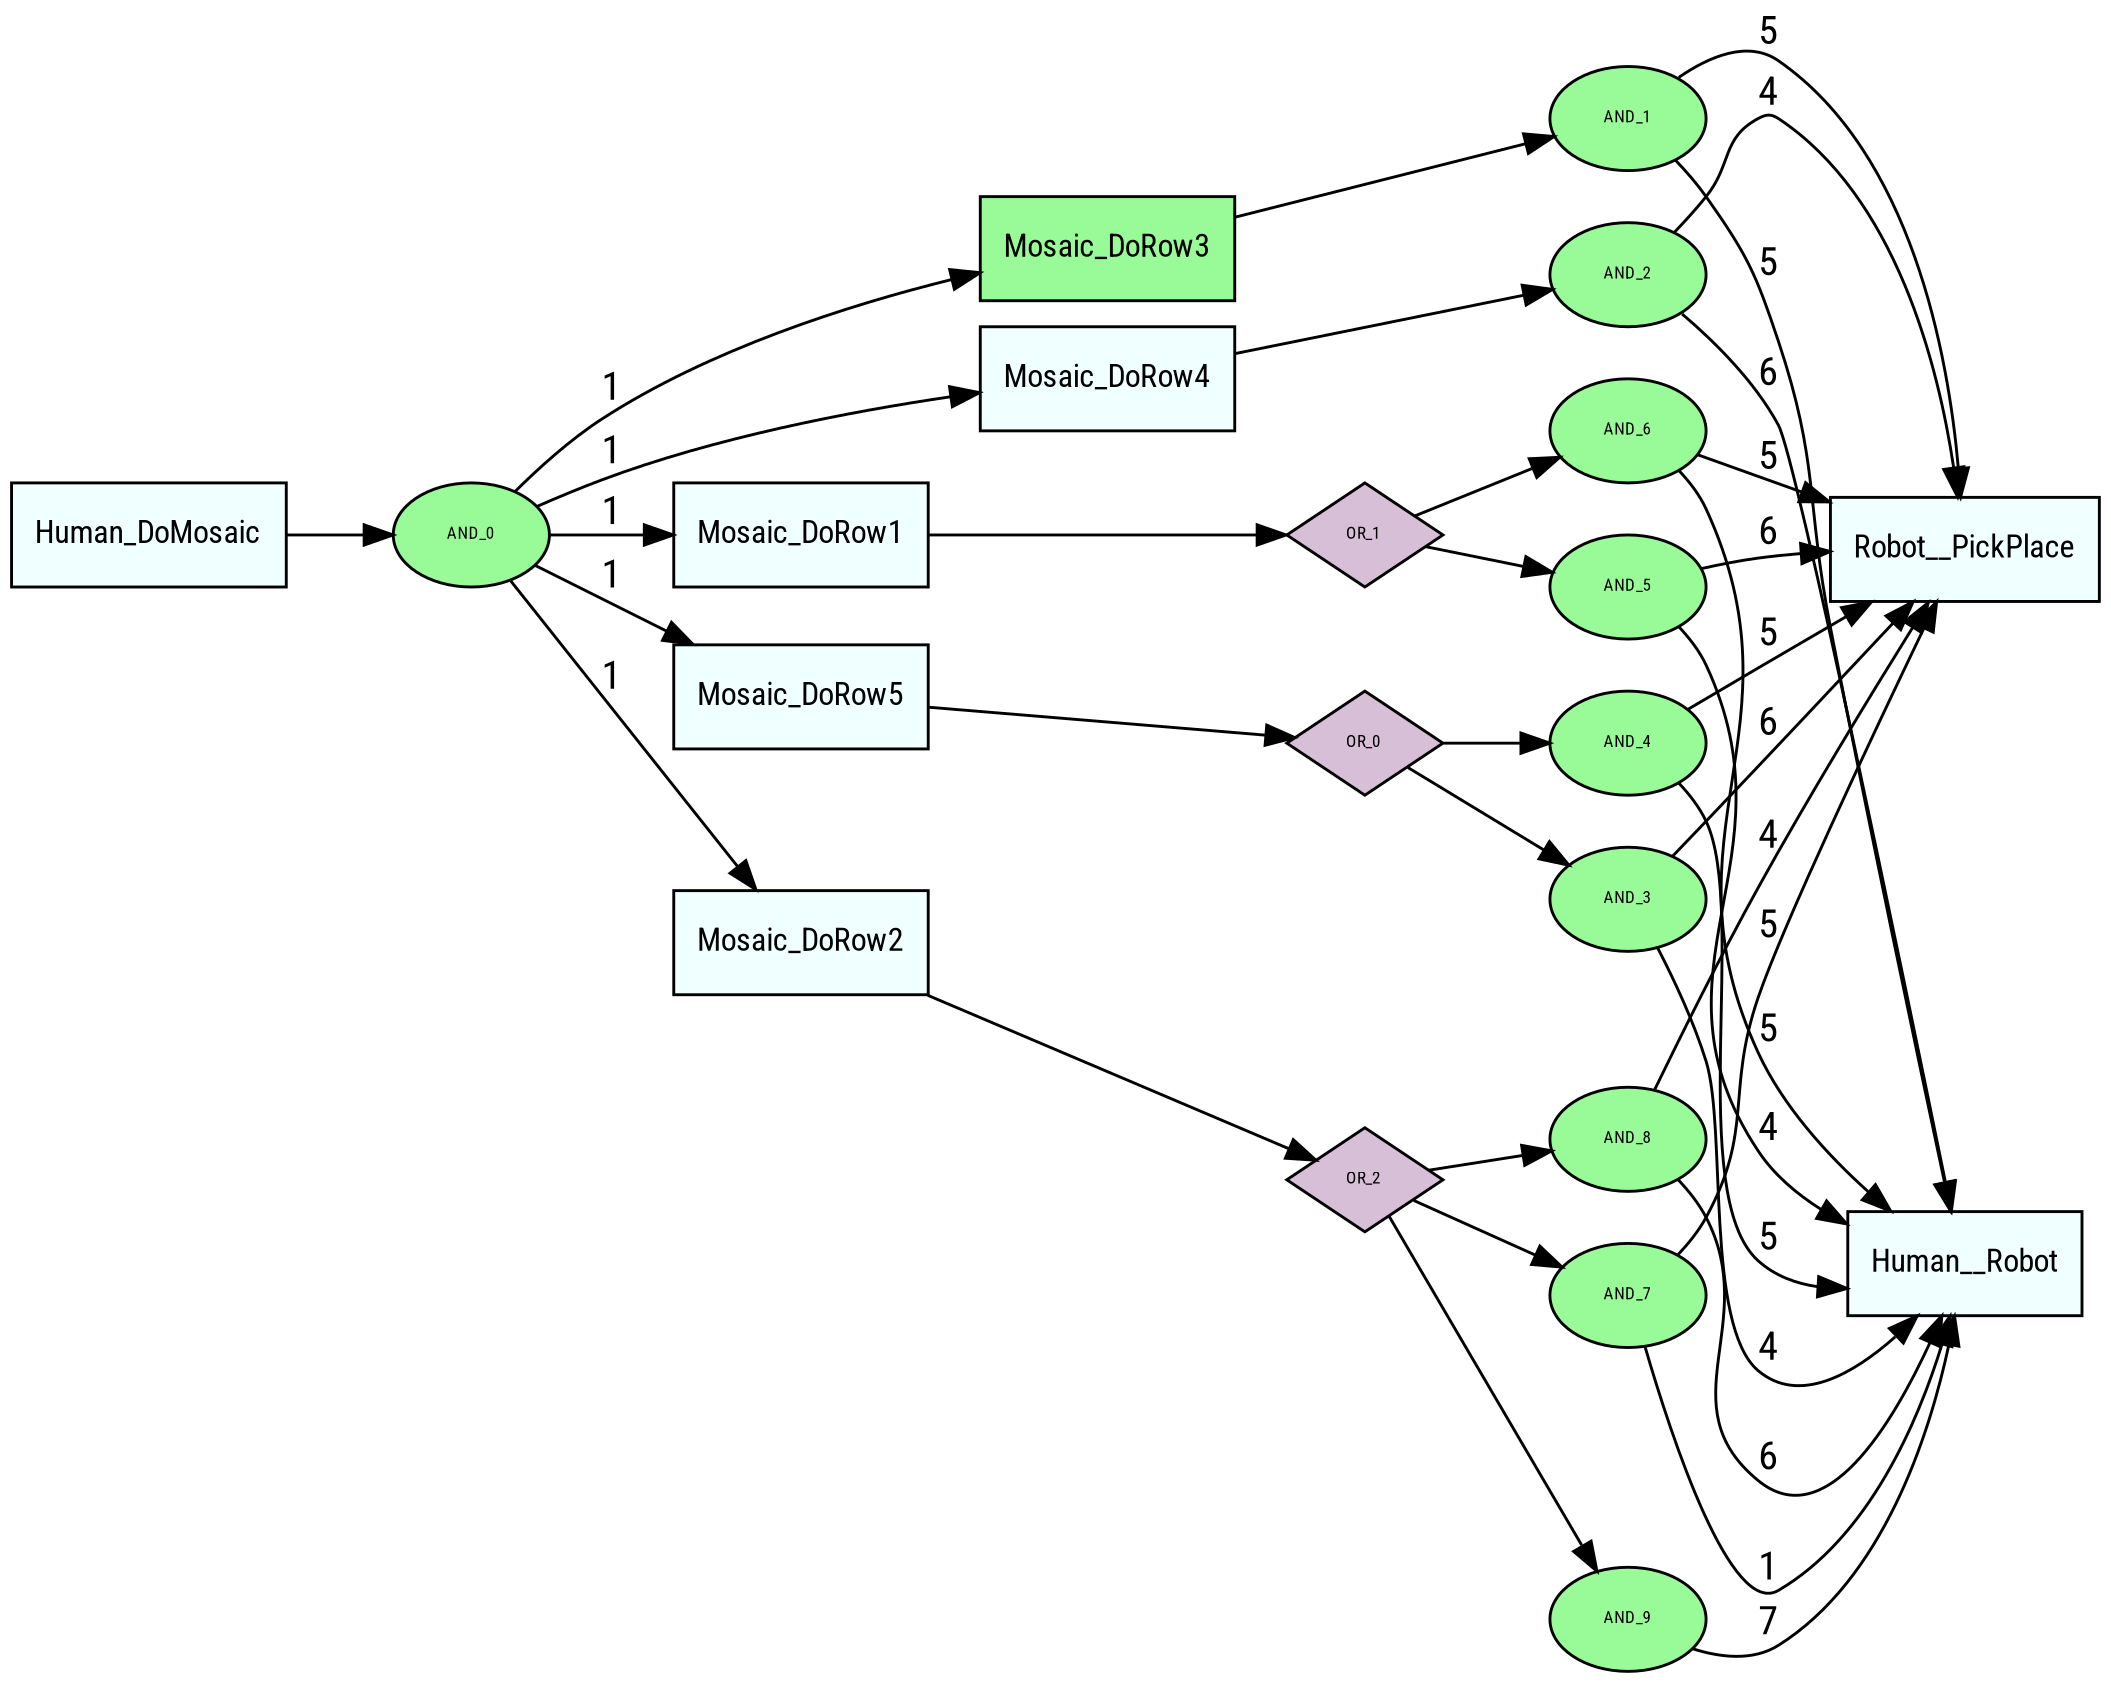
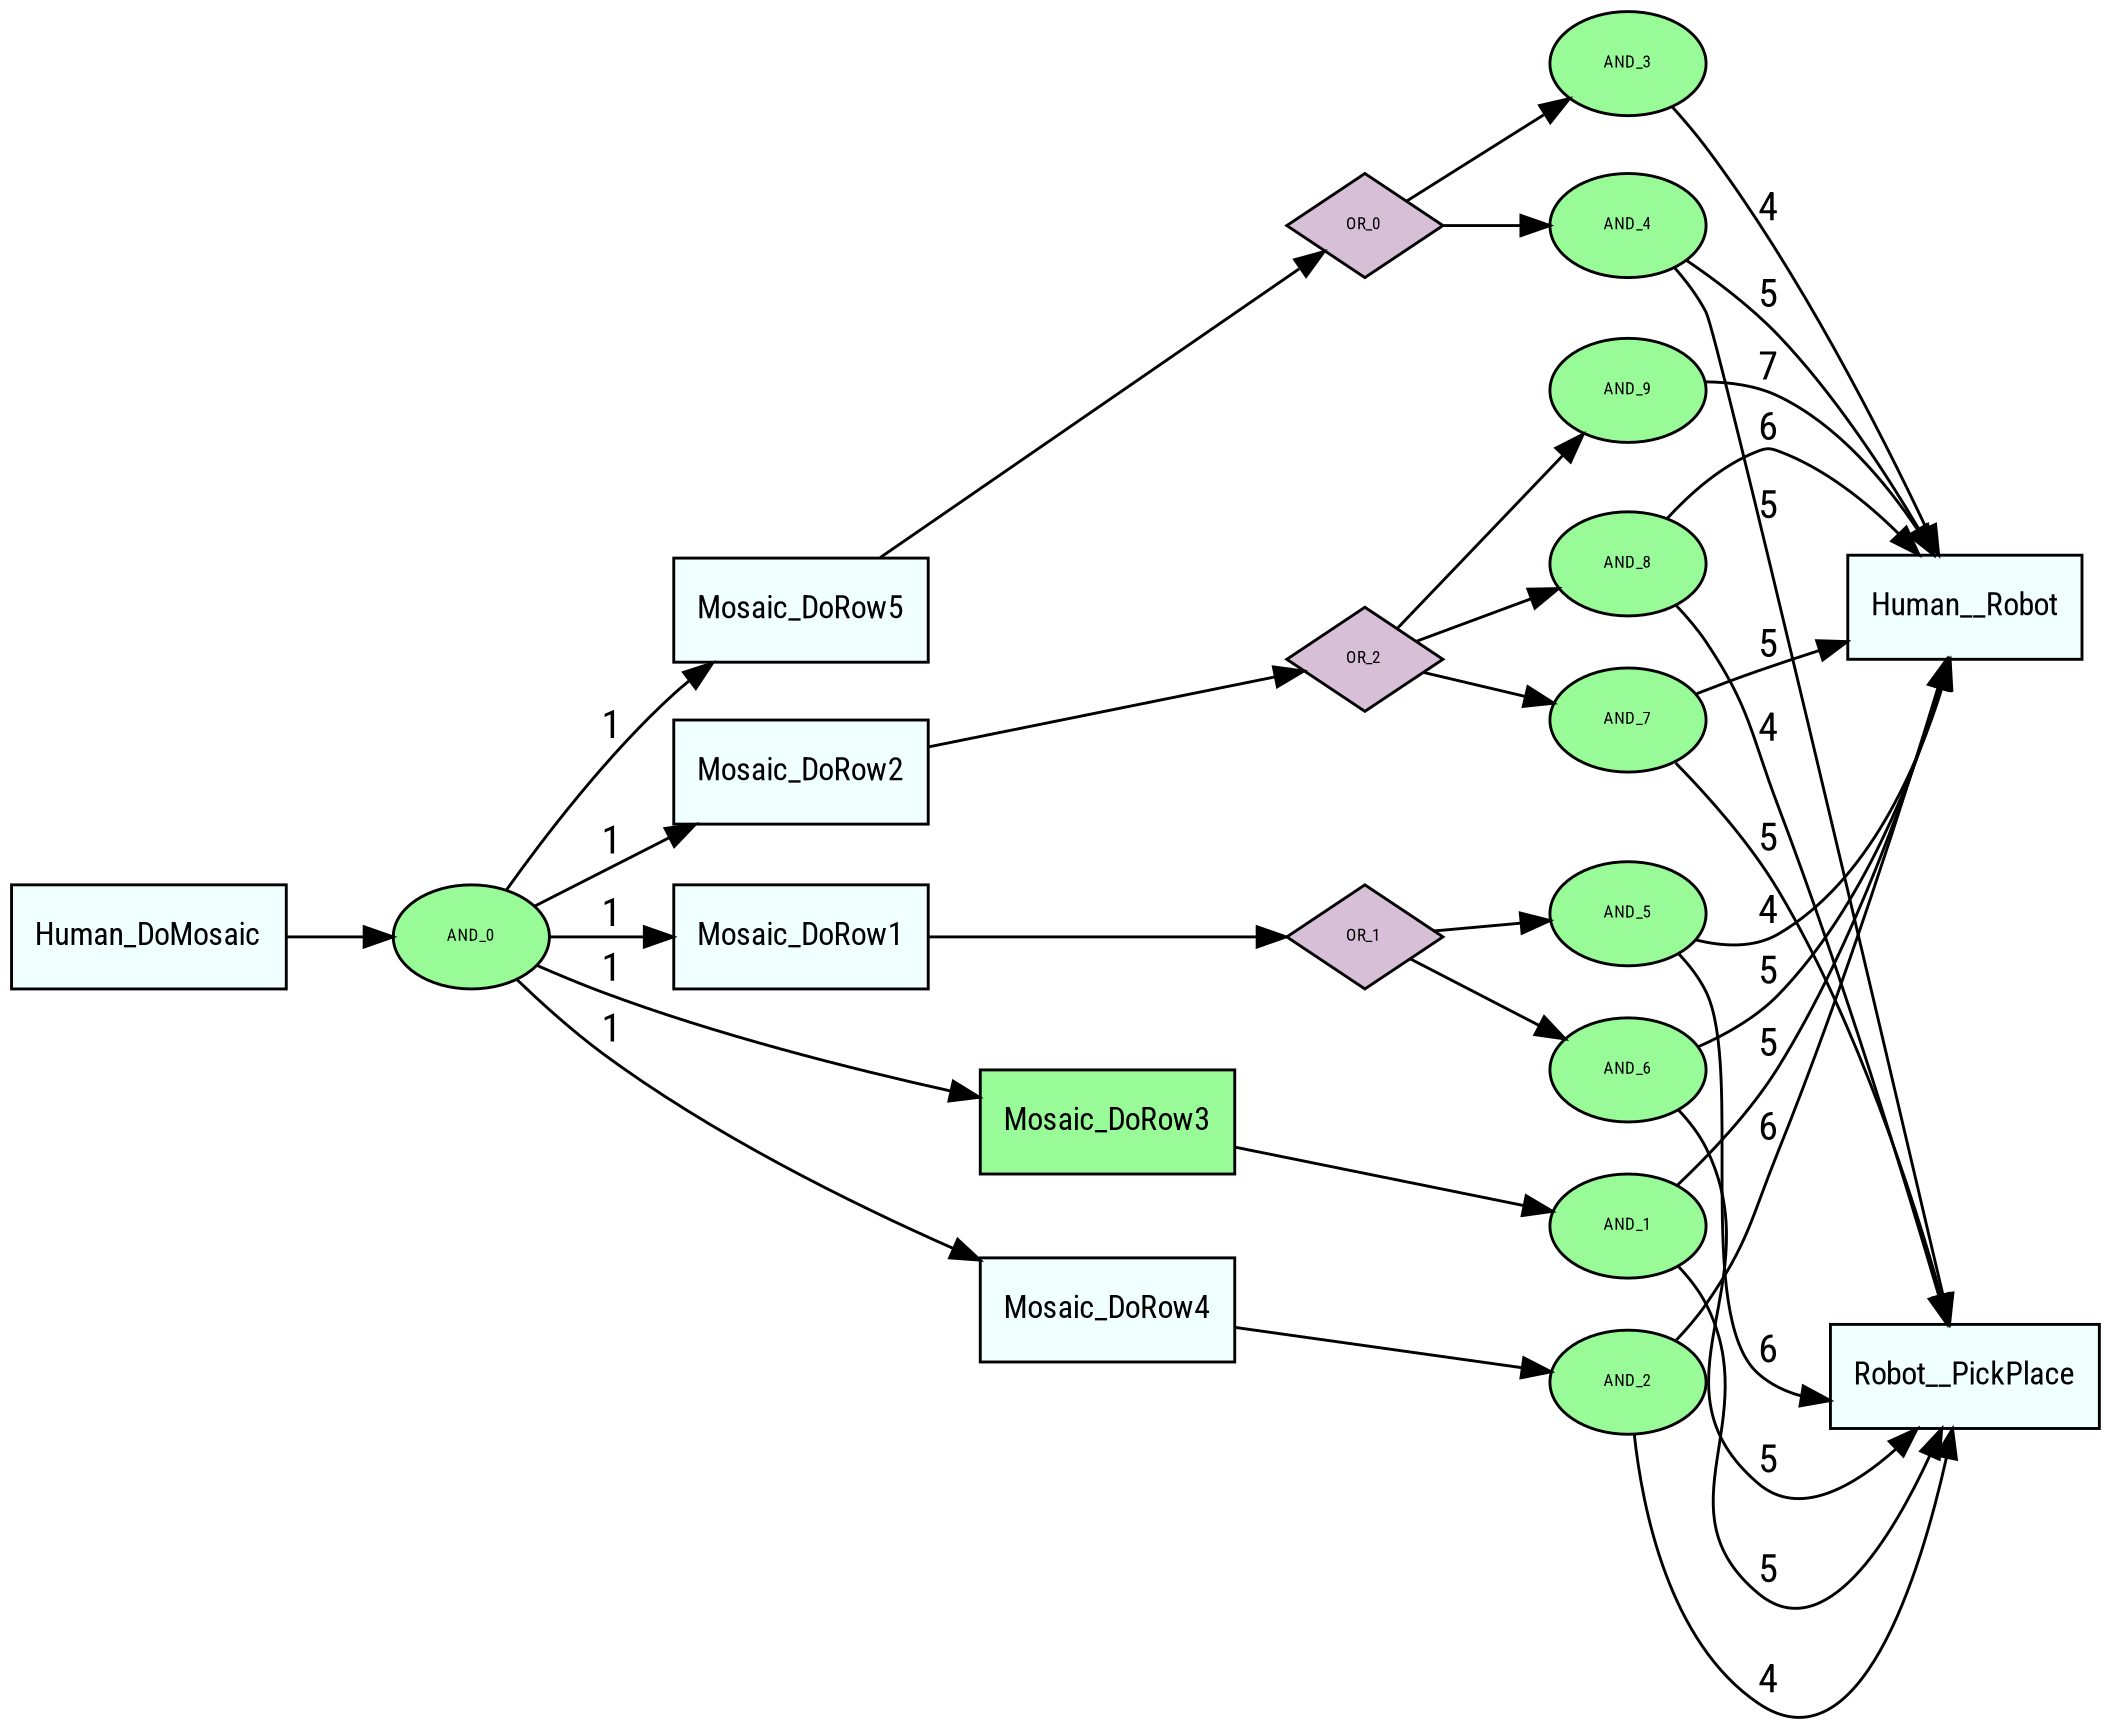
edge "AND_3" -> "Robot__PickPlace": removed, label "6"
edge "AND_7" -> "Human__Robot": label "1" -> "5"
